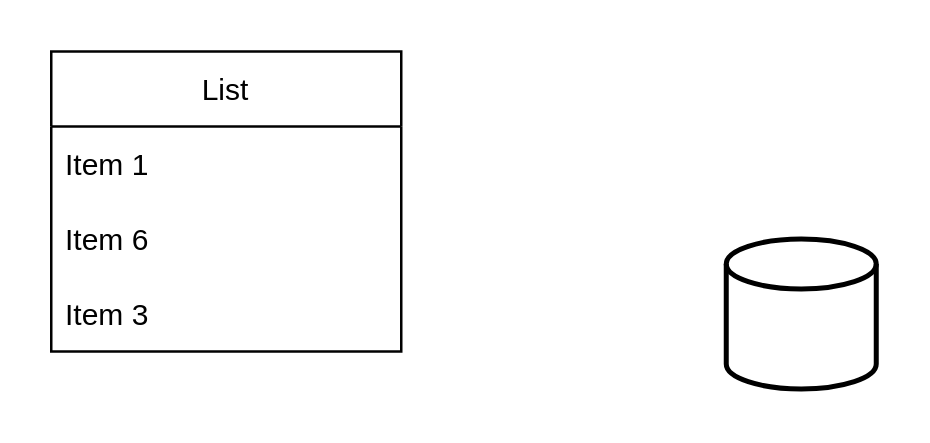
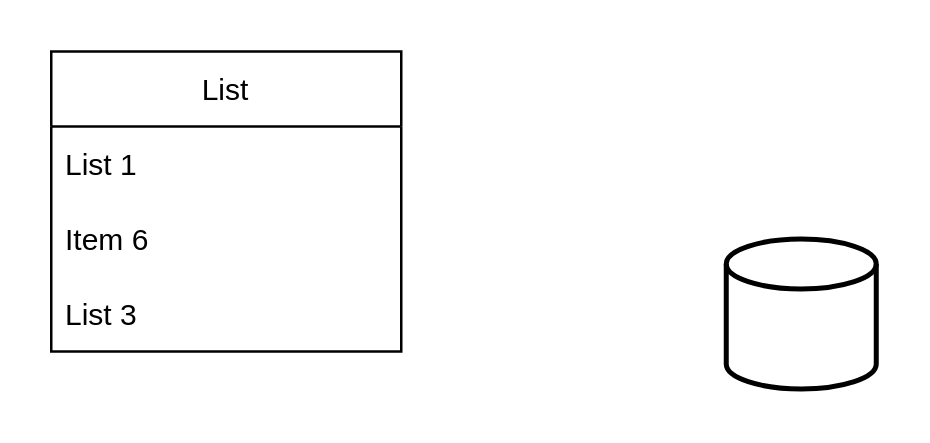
node "Item 1": label "Item 1" -> "List 1"
node "Item 3": label "Item 3" -> "List 3"
